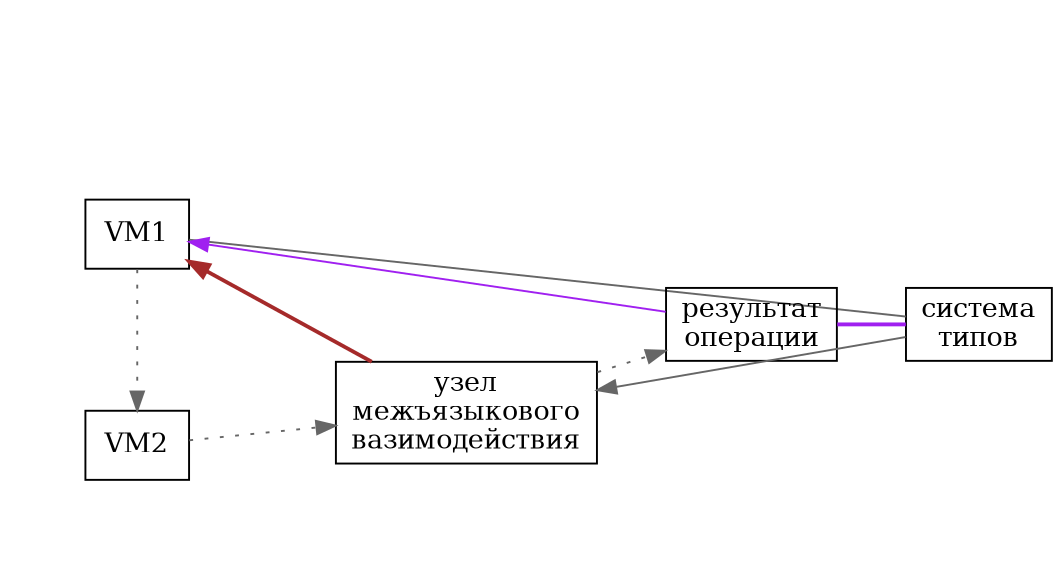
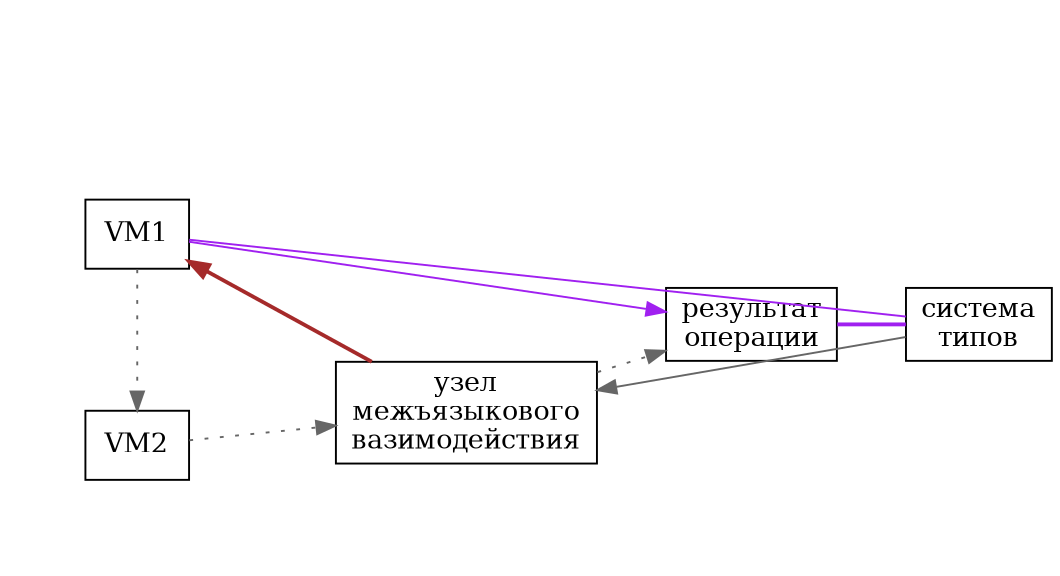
edge "результат операции" -> "VM1": reversed
edge "VM1" -- "система типов": color gray40 -> purple
